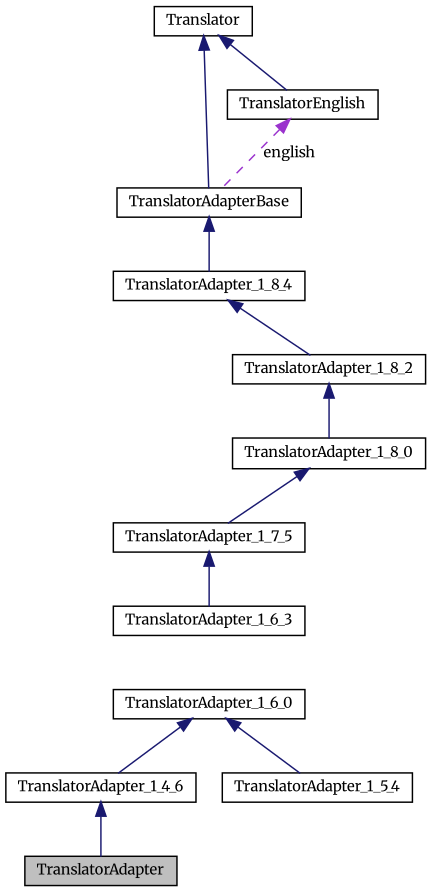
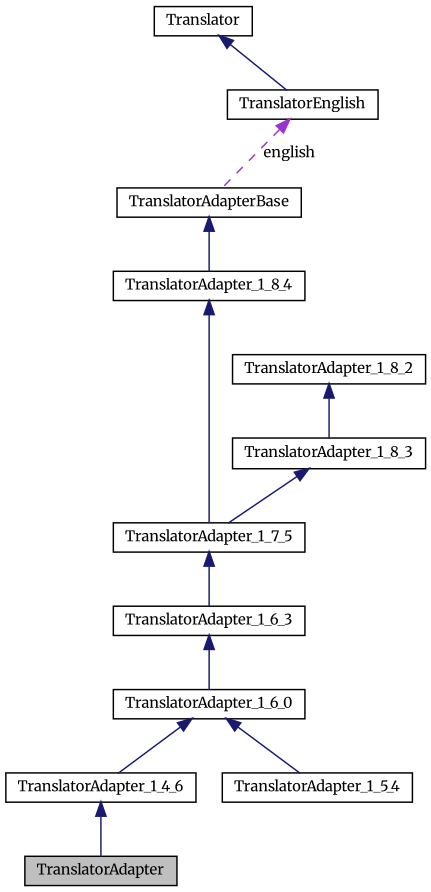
edge "TranslatorAdapterBase" -> "Translator": removed
edge "TranslatorAdapter_1_8_2" -> "TranslatorAdapter_1_8_4": now "TranslatorAdapter_1_7_5" -> "TranslatorAdapter_1_8_4"
node "TranslatorAdapter_1_8_0": label "TranslatorAdapter_1_8_0" -> "TranslatorAdapter_1_8_3"
edge "TranslatorAdapter_1_6_0" -> "TranslatorAdapter_1_6_3": added
